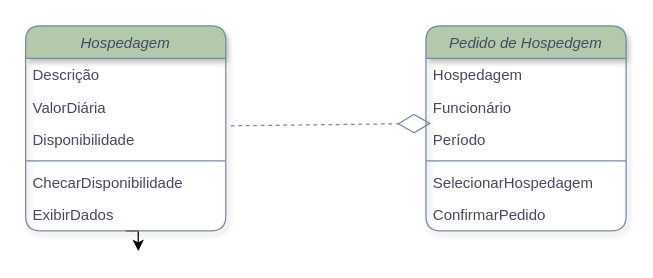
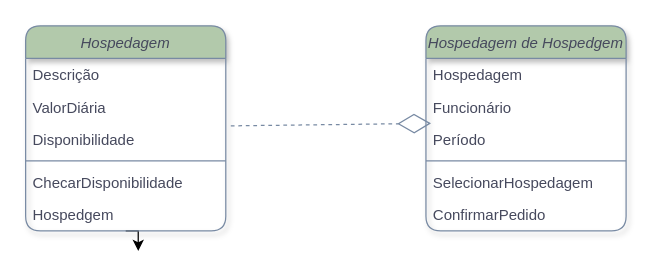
node "Pedido de Hospedgem": label "Pedido de Hospedgem" -> "Hospedagem de Hospedgem"
node "ExibirDados": label "ExibirDados" -> "Hospedgem"
